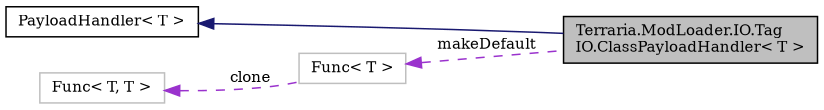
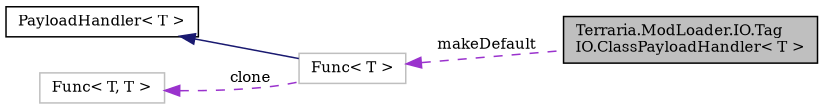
edge "Terraria.ModLoader.IO.Tag IO.ClassPayloadHandler< T >" -> "PayloadHandler< T >": now "Func< T >" -> "PayloadHandler< T >"
